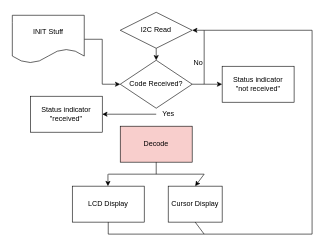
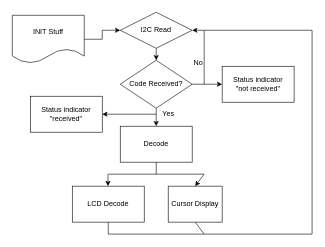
edge "INIT Stuff" -> "Code Received?": now "INIT Stuff" -> "I2C Read"
edge "Code Received?" -> "Decode": added
node "Decode": fillcolor #f8cecc -> #ffffff
node "LCD Display": label "LCD Display" -> "LCD Decode"
